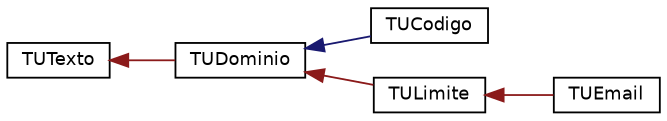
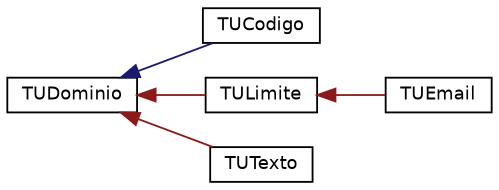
edge "TUDominio" -> "TUTexto": reversed
